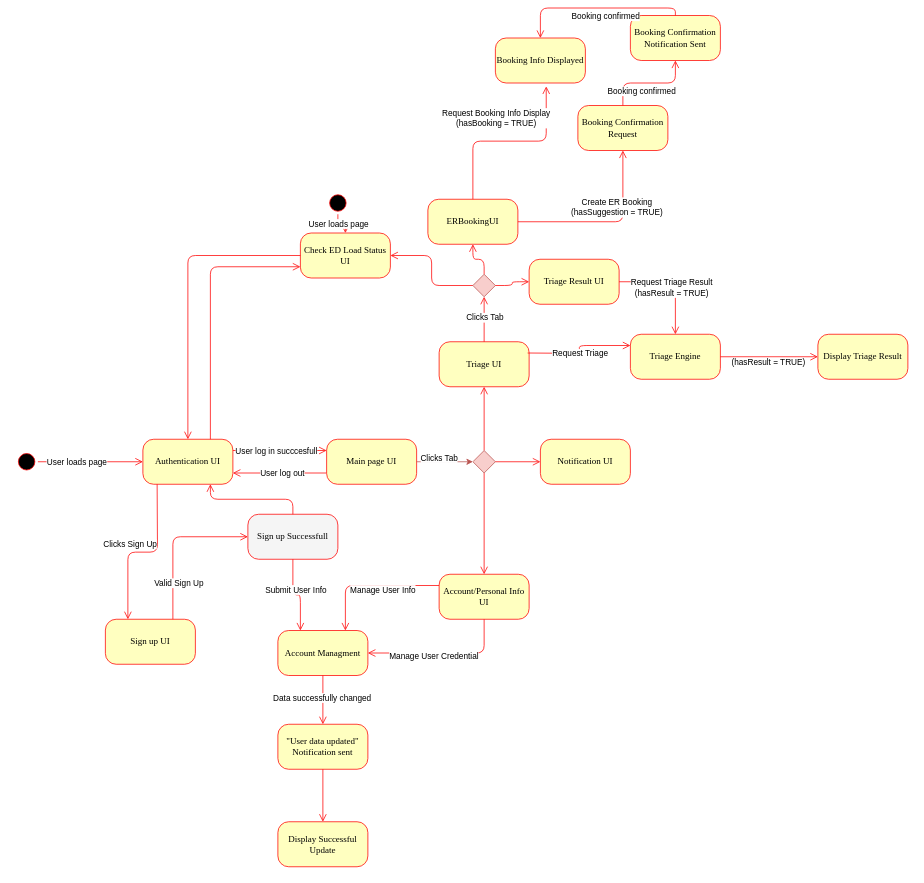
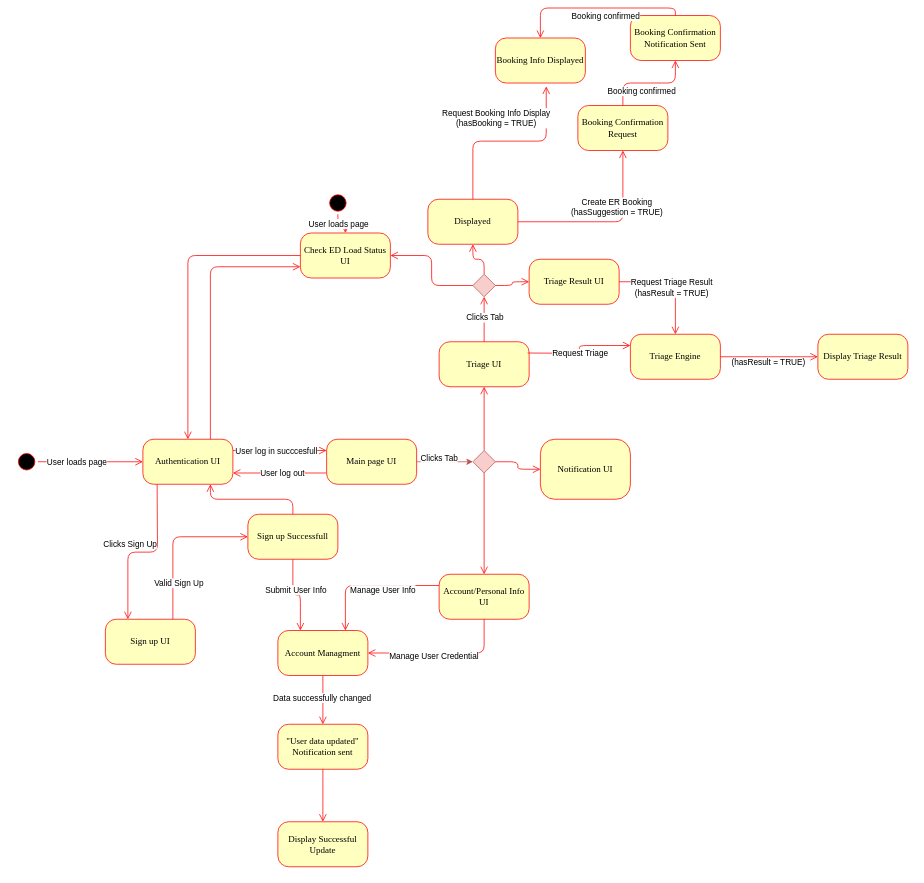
node "ERBookingUI": label "ERBookingUI" -> "Displayed"
node "Notification UI": size 90x45 -> 90x60
node "Sign up Successfull": fillcolor #f5f5f5 -> #ffffc0
